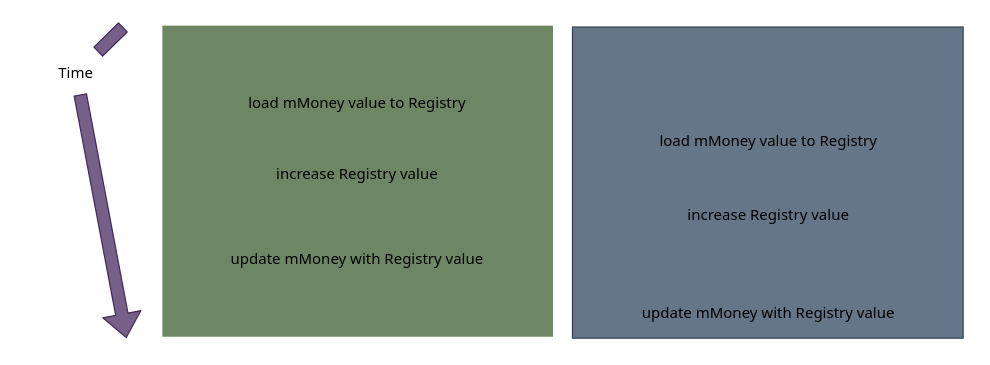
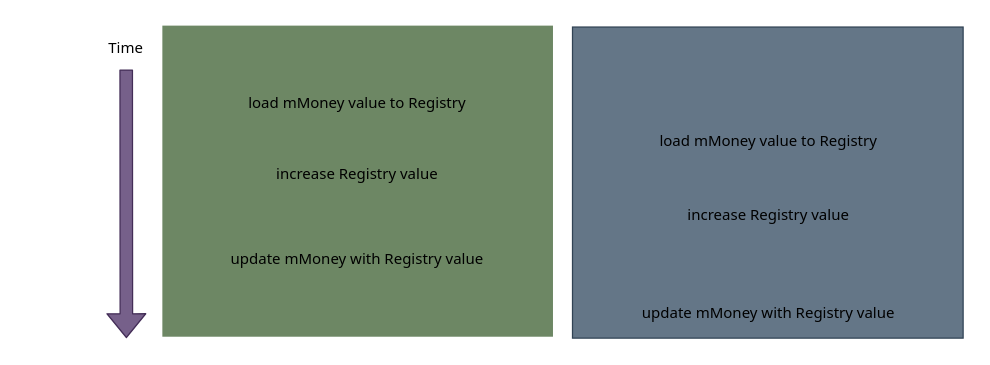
node "Time": moved (76, 73) -> (126, 48)
